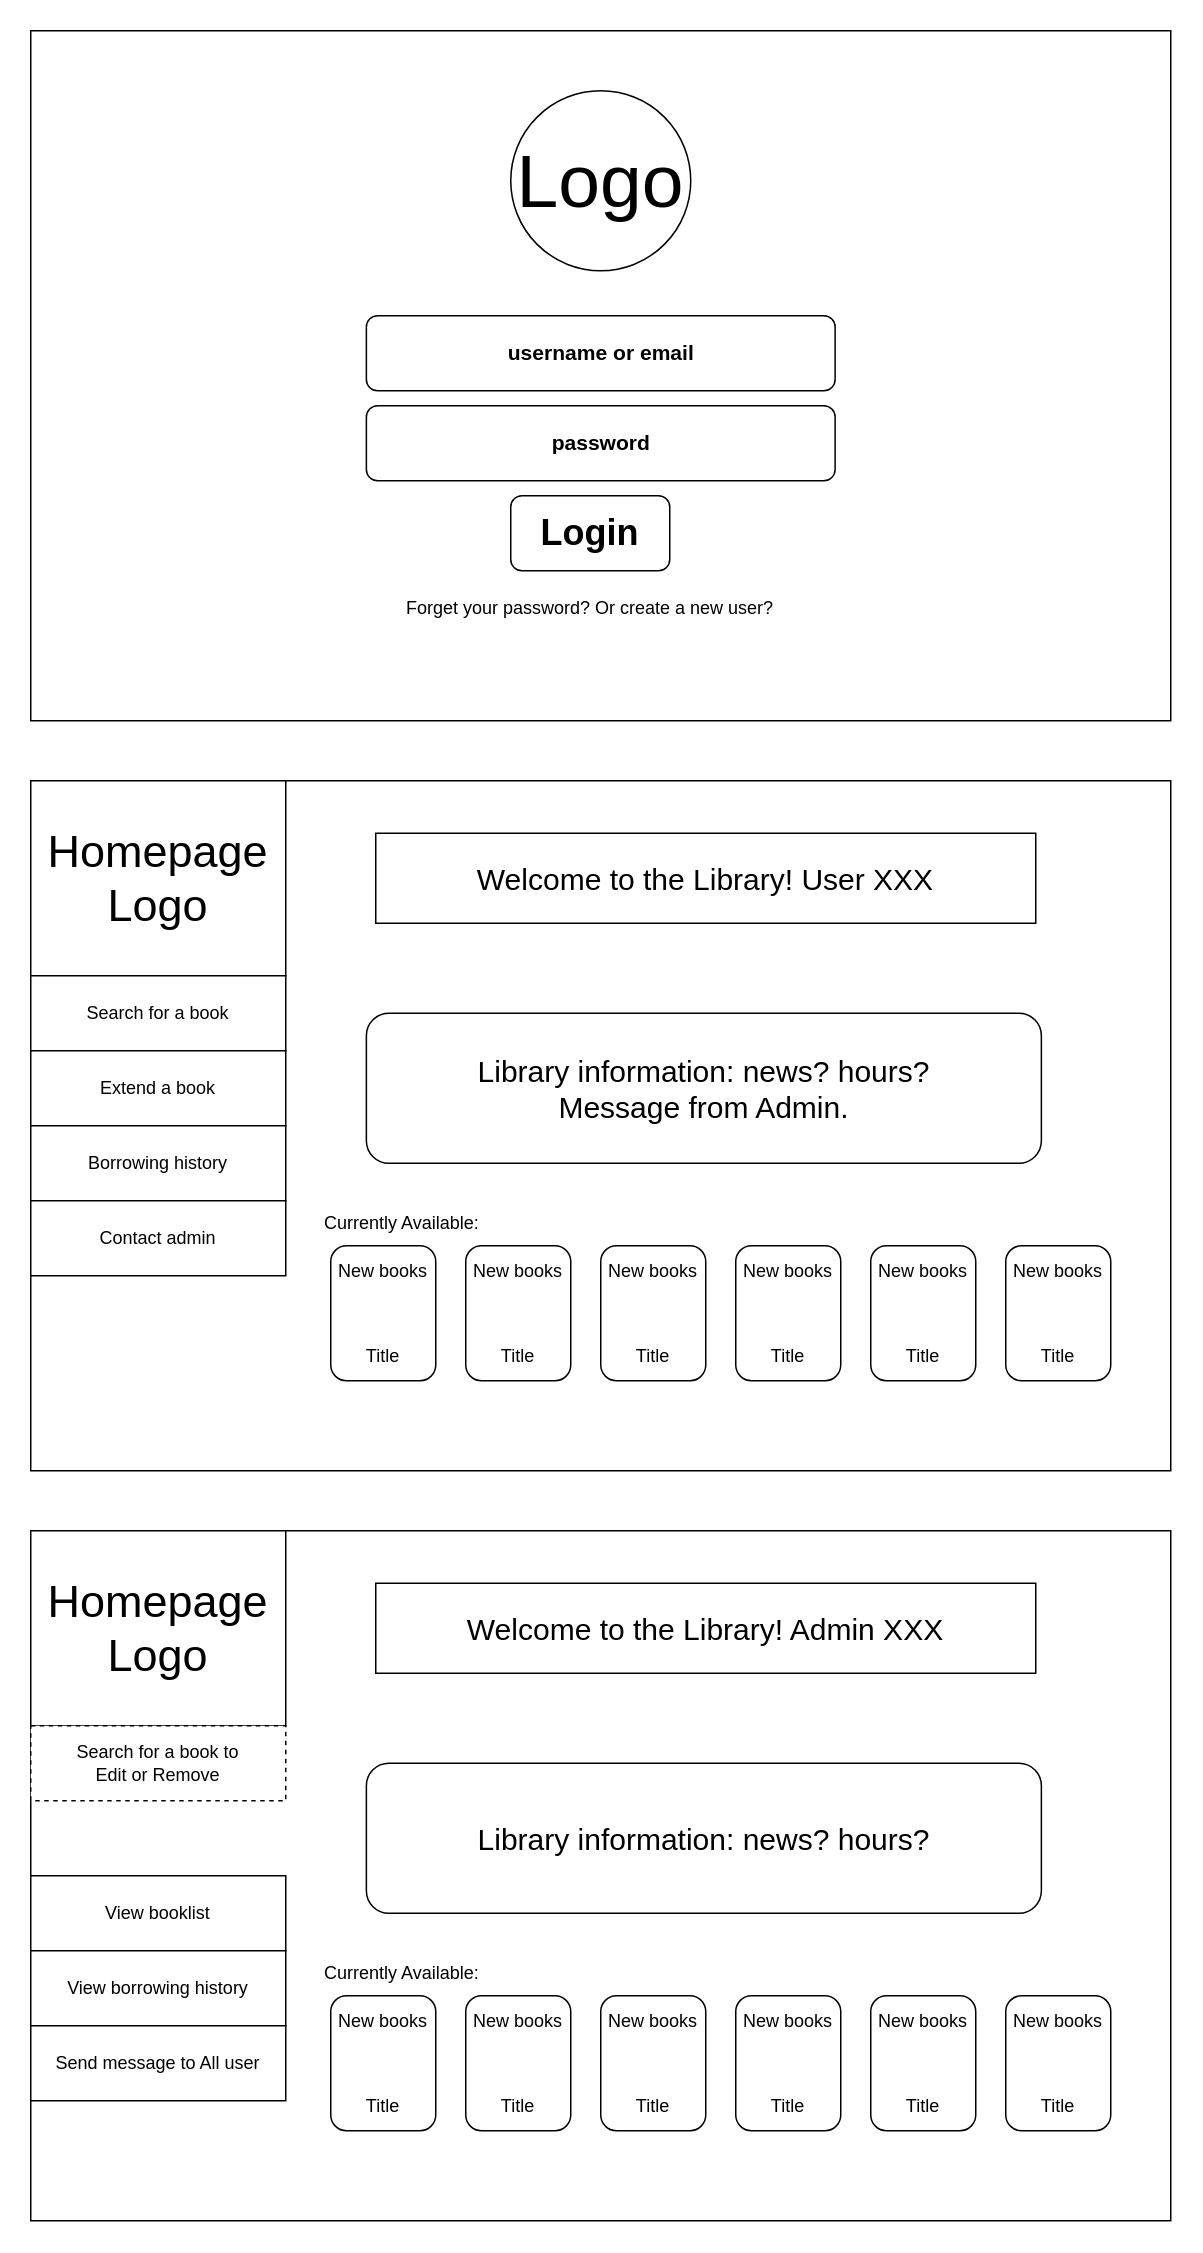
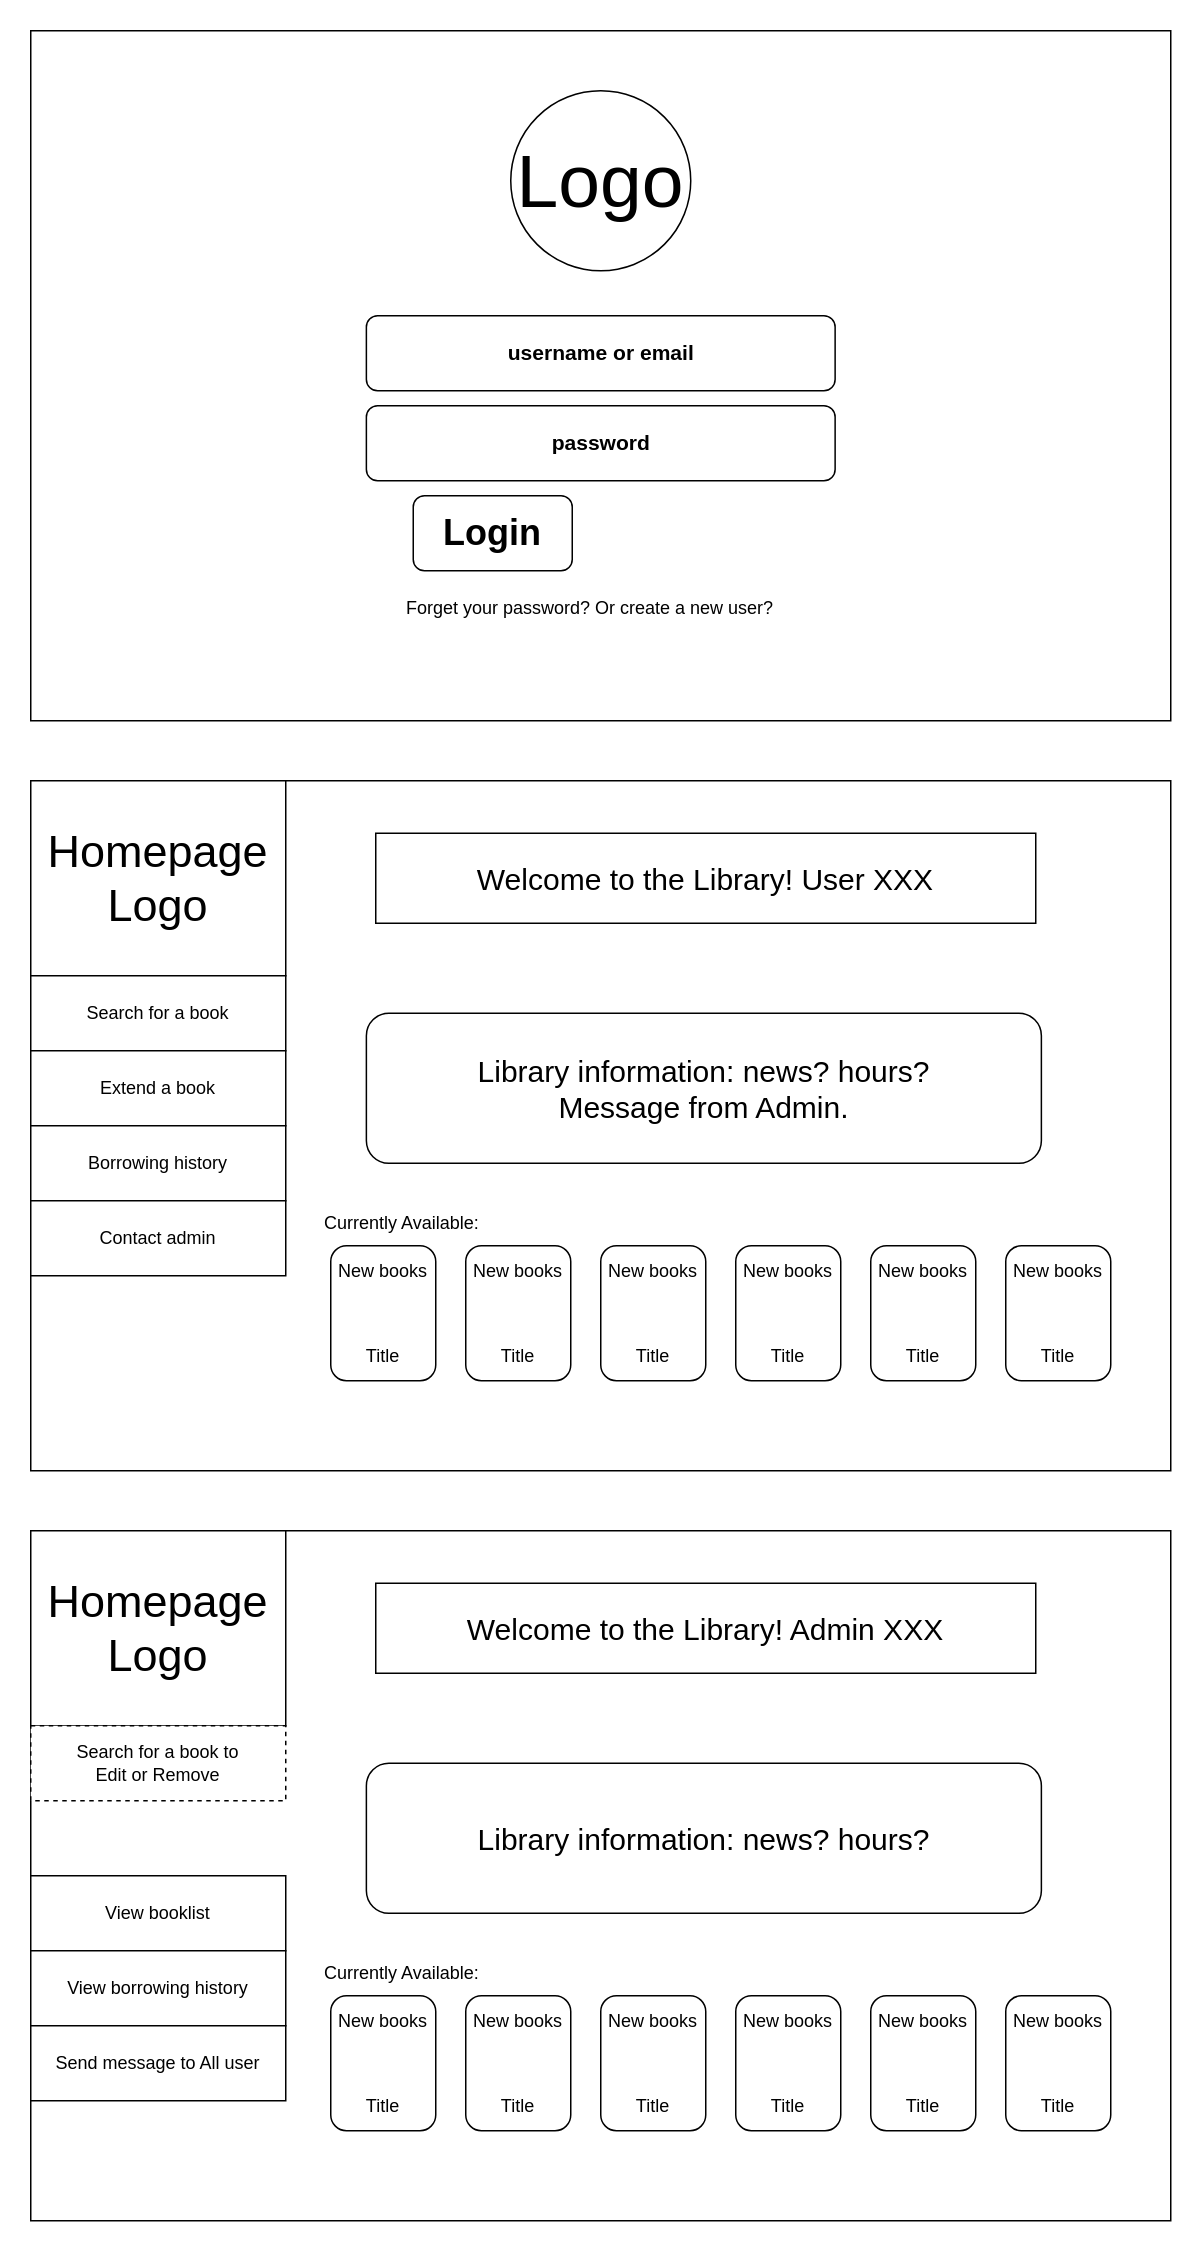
node "Login": moved (590, 533) -> (493, 533)
